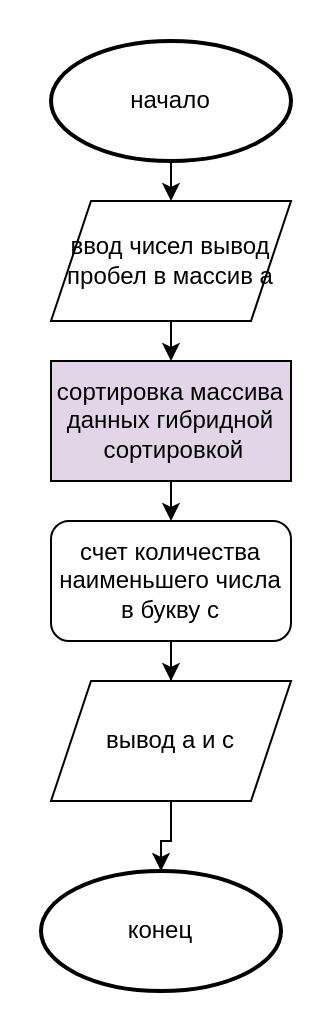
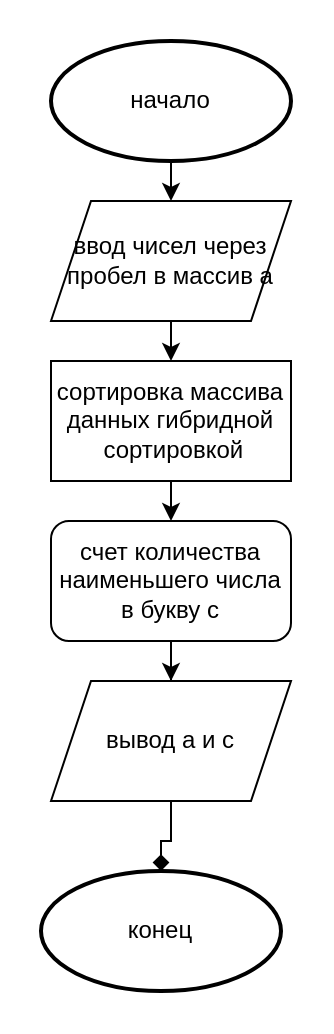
node "ввод чисел вывод пробел в массив а": label "ввод чисел вывод пробел в массив а" -> "ввод чисел через пробел в массив а"
node "сортировка массива данных гибридной сортировкой": fillcolor #e1d5e7 -> #ffffff
edge "вывод а и с" -> "конец": arrowhead classic -> diamond
